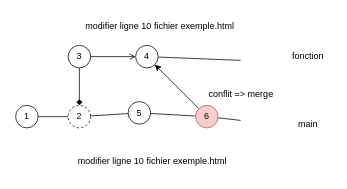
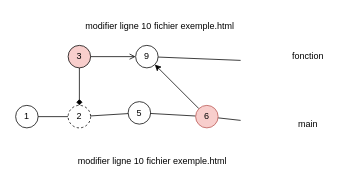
node "3": fillcolor #ffffff -> #f8cecc
node "4": label "4" -> "9"
node "conflit => merge": removed
